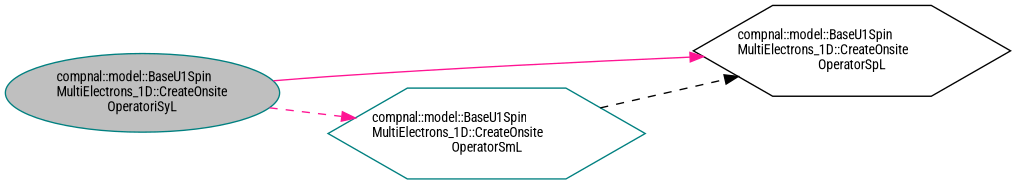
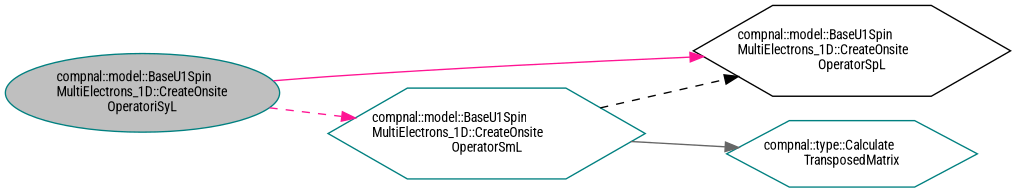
node "compnal::type::Calculate TransposedMatrix": added
